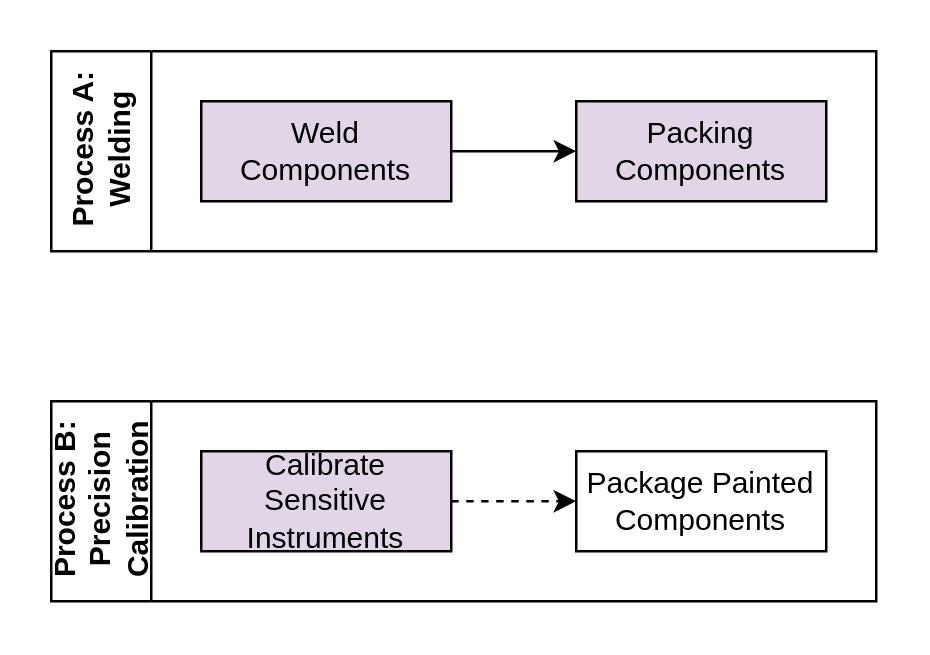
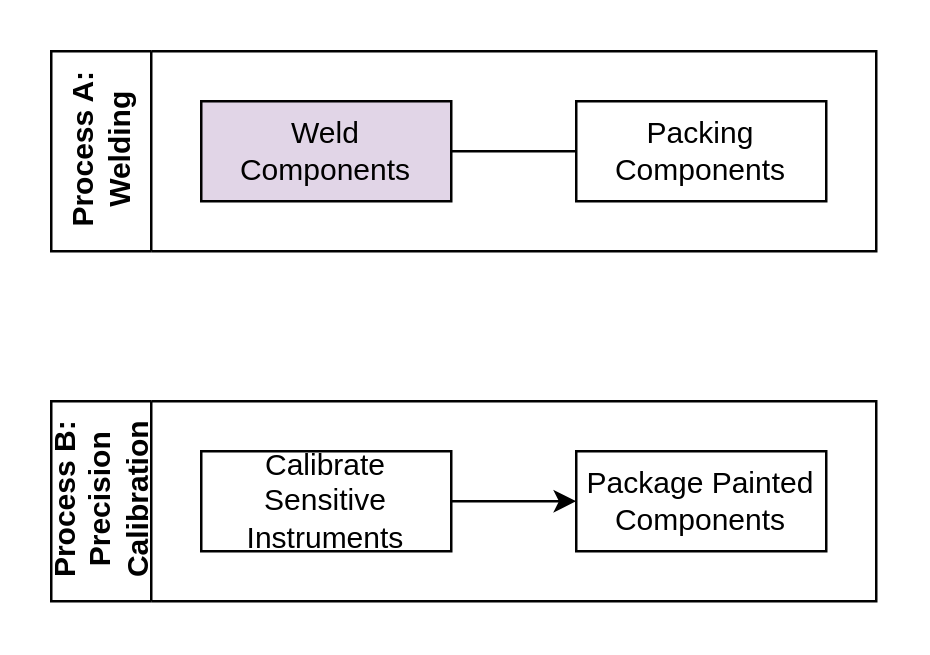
edge "Weld Components" -> "Packing Components": arrowhead classic -> none
node "Packing Components": fillcolor #e1d5e7 -> #ffffff
node "Calibrate Sensitive Instruments": fillcolor #e1d5e7 -> #ffffff
edge "Calibrate Sensitive Instruments" -> "Package Painted Components": style dashed -> solid
